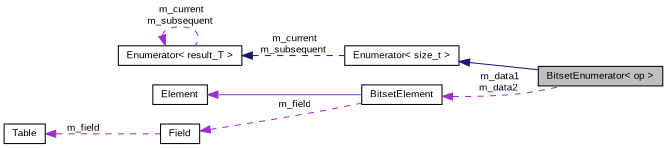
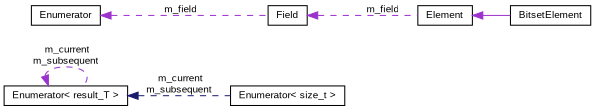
node "BitsetEnumerator< op >": removed
edge "BitsetElement" -> "Field": now "Element" -> "Field"
node "Table": label "Table" -> "Enumerator"
